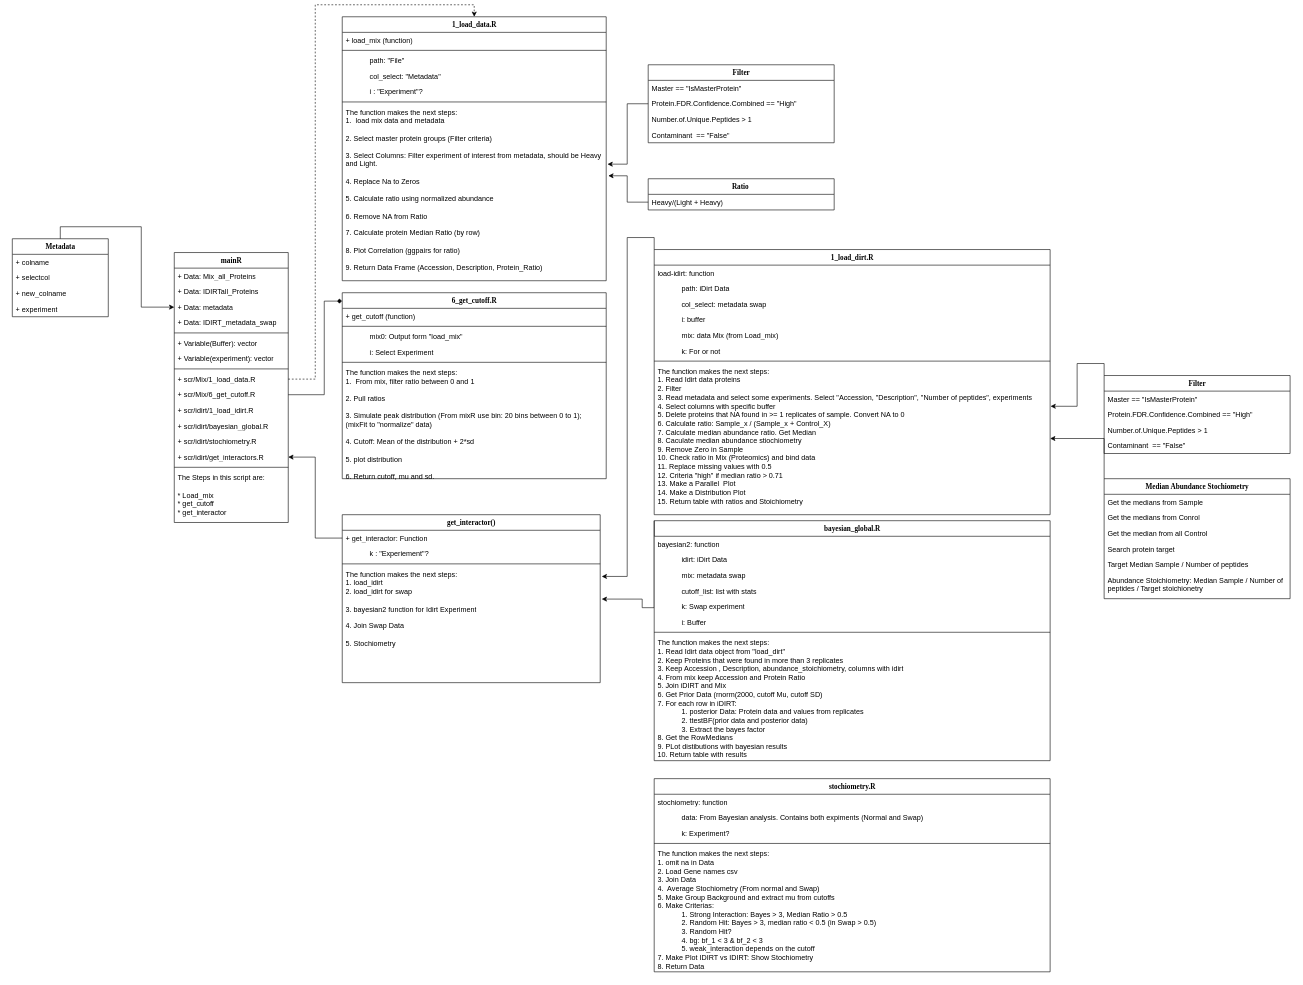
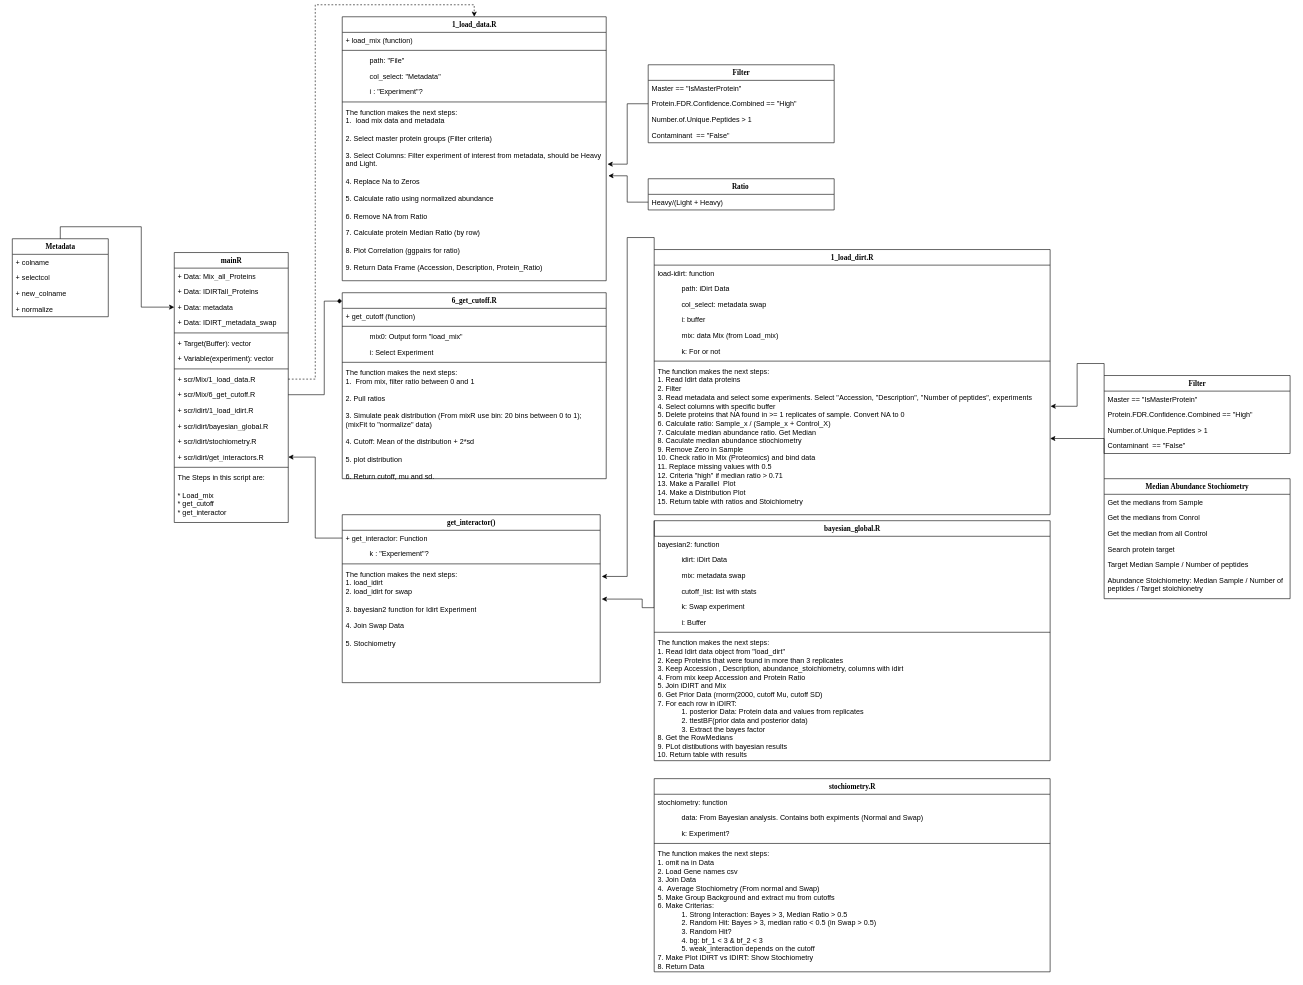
node "+ experiment": label "+ experiment" -> "+ normalize"
node "+ Variable(Buffer): vector": label "+ Variable(Buffer): vector" -> "+ Target(Buffer): vector"
